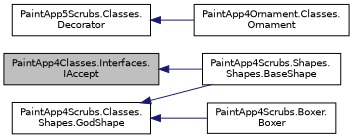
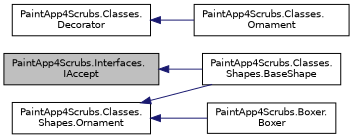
node "PaintApp5Scrubs.Classes. Decorator": label "PaintApp5Scrubs.Classes. Decorator" -> "PaintApp4Scrubs.Classes. Decorator"
node "PaintApp4Ornament.Classes. Ornament": label "PaintApp4Ornament.Classes. Ornament" -> "PaintApp4Scrubs.Classes. Ornament"
node "PaintApp4Classes.Interfaces. IAccept": label "PaintApp4Classes.Interfaces. IAccept" -> "PaintApp4Scrubs.Interfaces. IAccept"
node "PaintApp4Scrubs.Shapes. Shapes.BaseShape": label "PaintApp4Scrubs.Shapes. Shapes.BaseShape" -> "PaintApp4Scrubs.Classes. Shapes.BaseShape"
node "PaintApp4Scrubs.Classes. Shapes.GodShape": label "PaintApp4Scrubs.Classes. Shapes.GodShape" -> "PaintApp4Scrubs.Classes. Shapes.Ornament"
